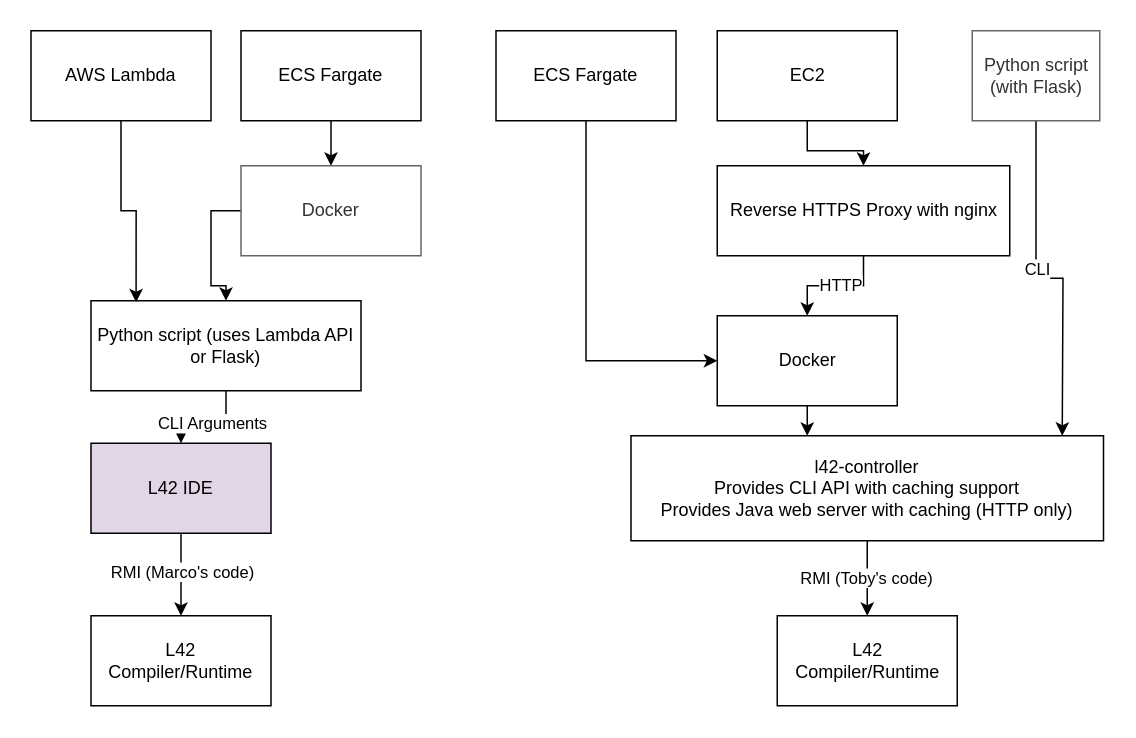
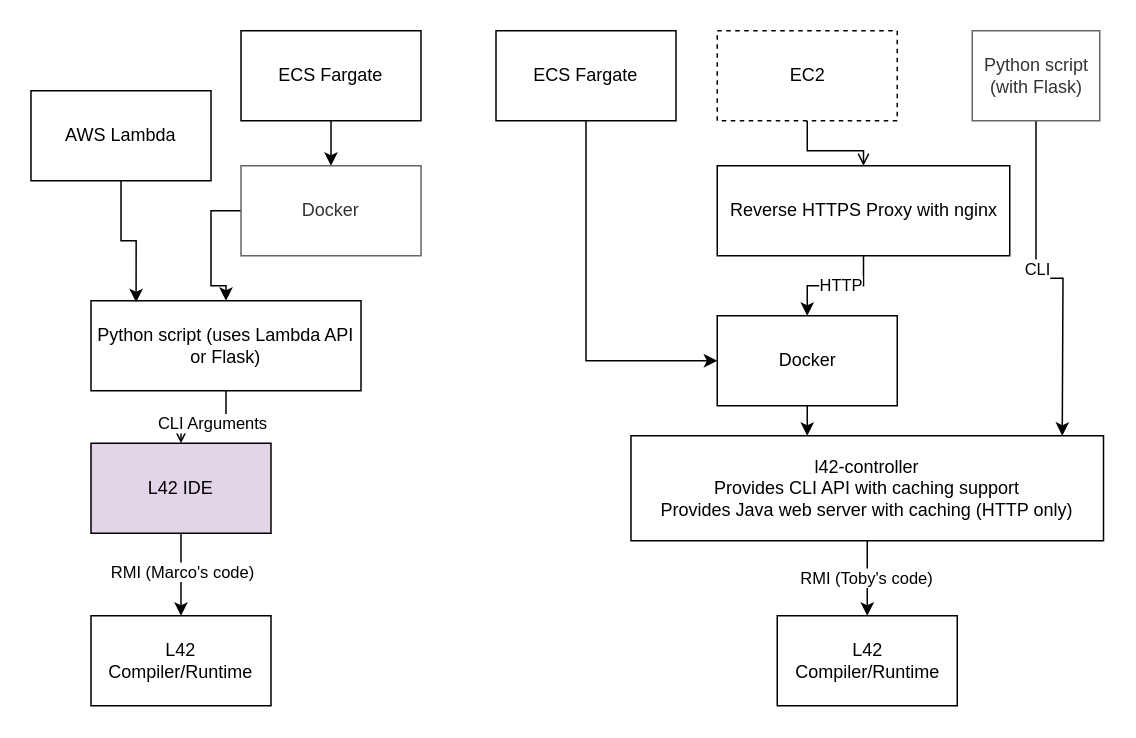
node "AWS Lambda": moved (121, 76) -> (121, 136)
node "EC2": style solid -> dashed
edge "EC2" -> "Reverse HTTPS Proxy with nginx": arrowhead classic -> open
edge "Python script (uses Lambda API or Flask)" -> "L42 IDE": arrowhead classic -> open
